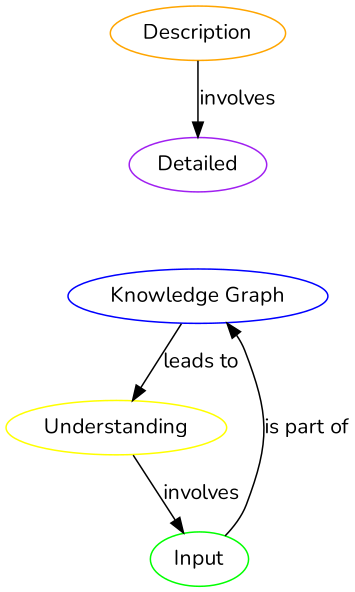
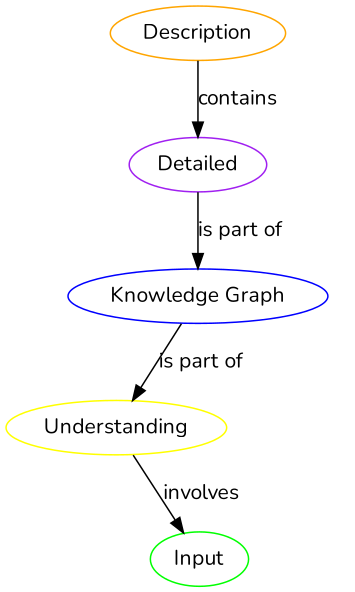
edge "Description" -> "Detailed": label "involves" -> "contains"
edge "Knowledge Graph" -> "Understanding": label "leads to" -> "is part of"
edge "Input" -> "Knowledge Graph": now "Detailed" -> "Knowledge Graph"
